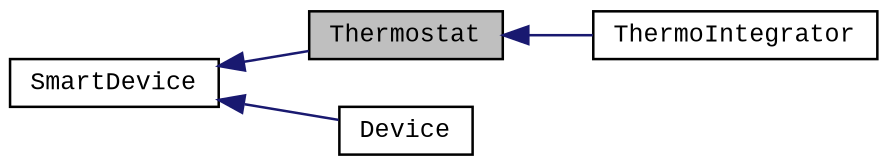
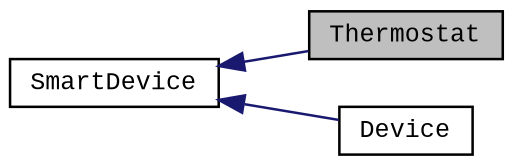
node "ThermoIntegrator": removed
